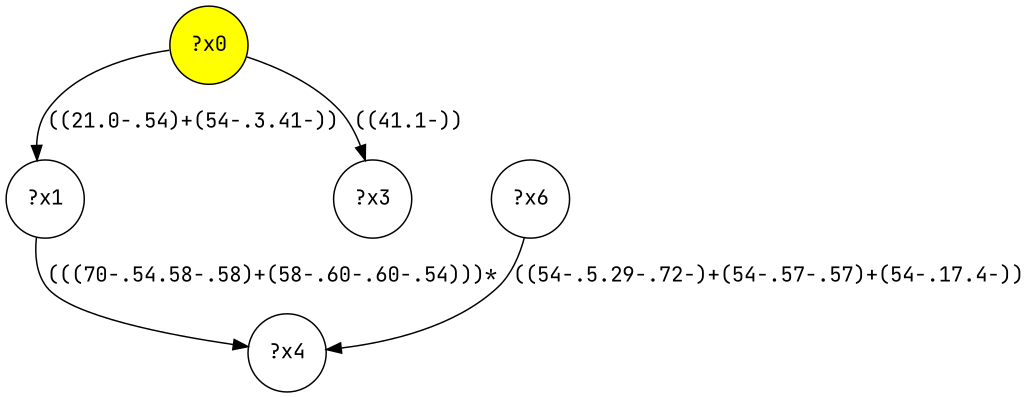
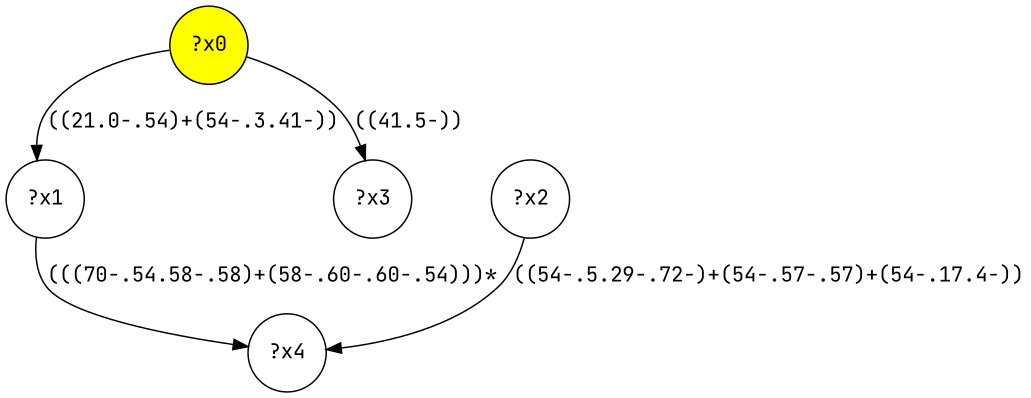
edge "?x0" -> "?x3": label "((41.1-))" -> "((41.5-))"
node "?x6": label "?x6" -> "?x2"
